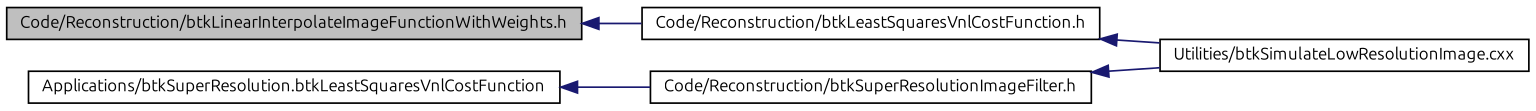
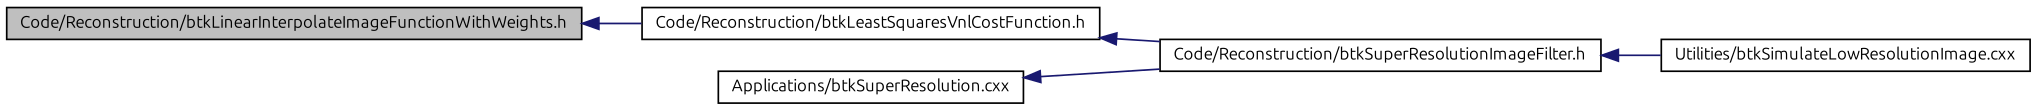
edge "Utilities/btkSimulateLowResolutionImage.cxx" -> "Code/Reconstruction/btkLeastSquaresVnlCostFunction.h": now "Code/Reconstruction/btkSuperResolutionImageFilter.h" -> "Code/Reconstruction/btkLeastSquaresVnlCostFunction.h"
node "Applications/btkSuperResolution.btkLeastSquaresVnlCostFunction": label "Applications/btkSuperResolution.btkLeastSquaresVnlCostFunction" -> "Applications/btkSuperResolution.cxx"
